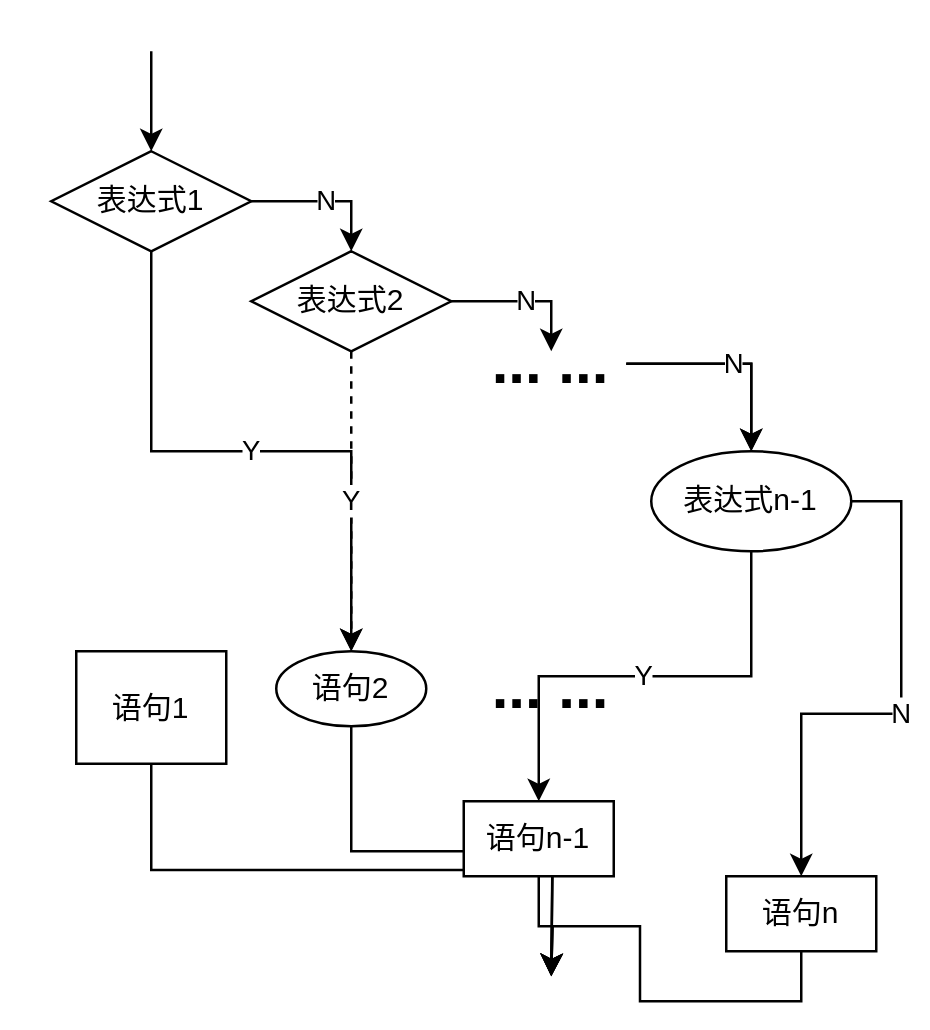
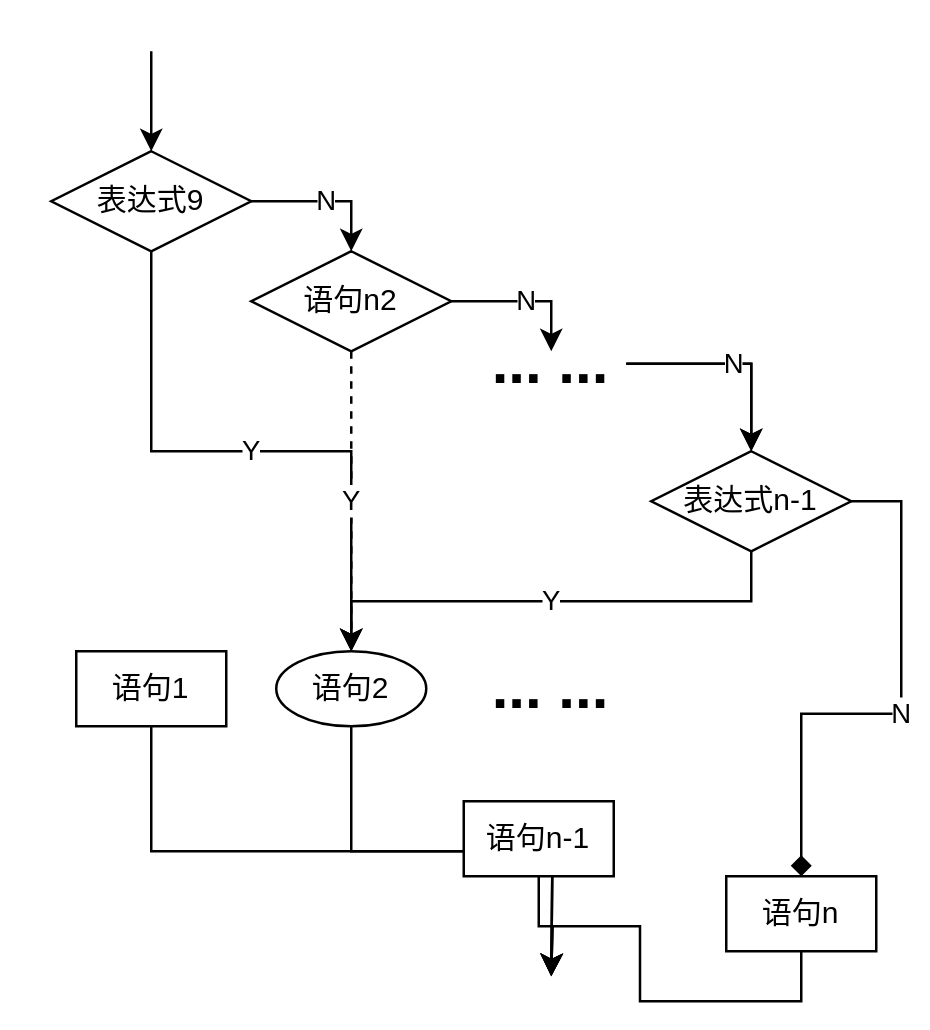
node "表达式1": label "表达式1" -> "表达式9"
node "表达式2": label "表达式2" -> "语句n2"
node "表达式n-1": shape ellipse -> diamond
edge "表达式n-1" -> "语句n-1": now "表达式n-1" -> "语句2"
node "语句1": size 150x113 -> 150x75
edge "表达式n-1" -> "语句n": arrowhead classic -> diamond
